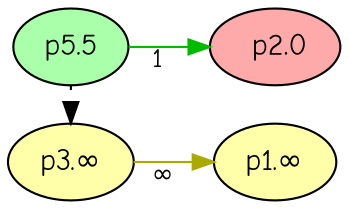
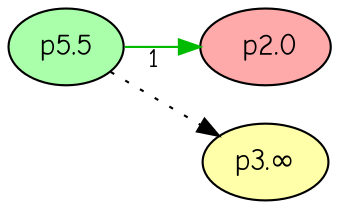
node "p1.∞": removed
